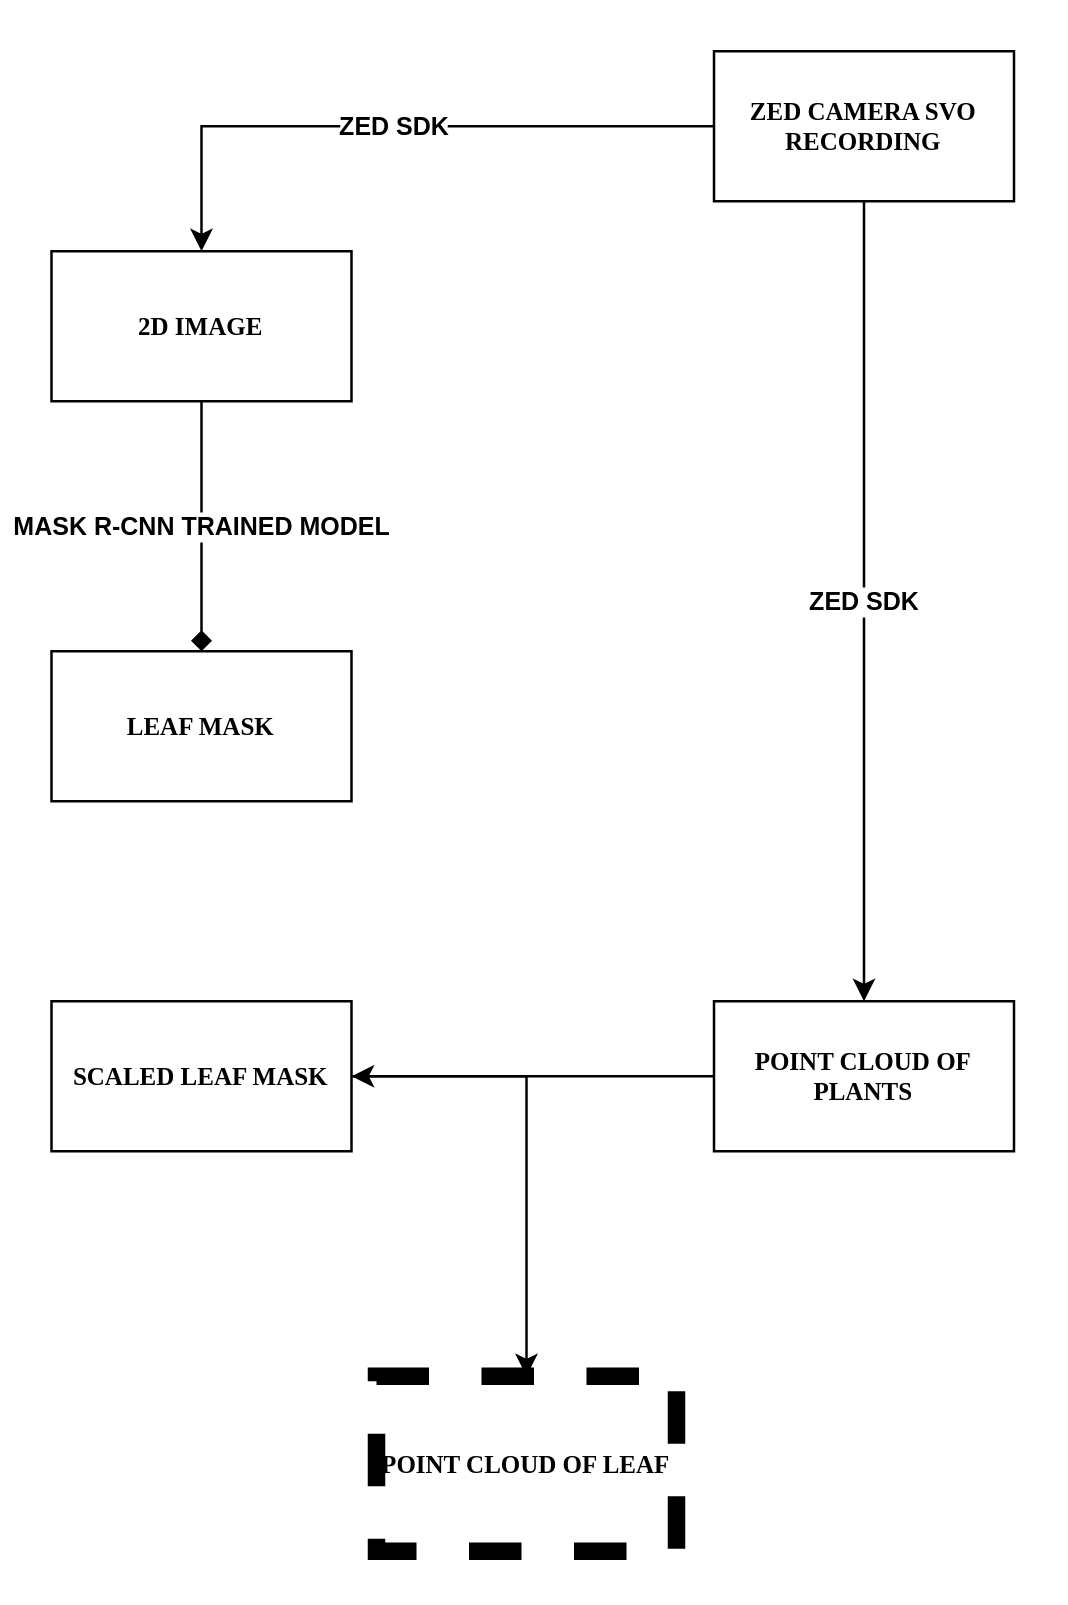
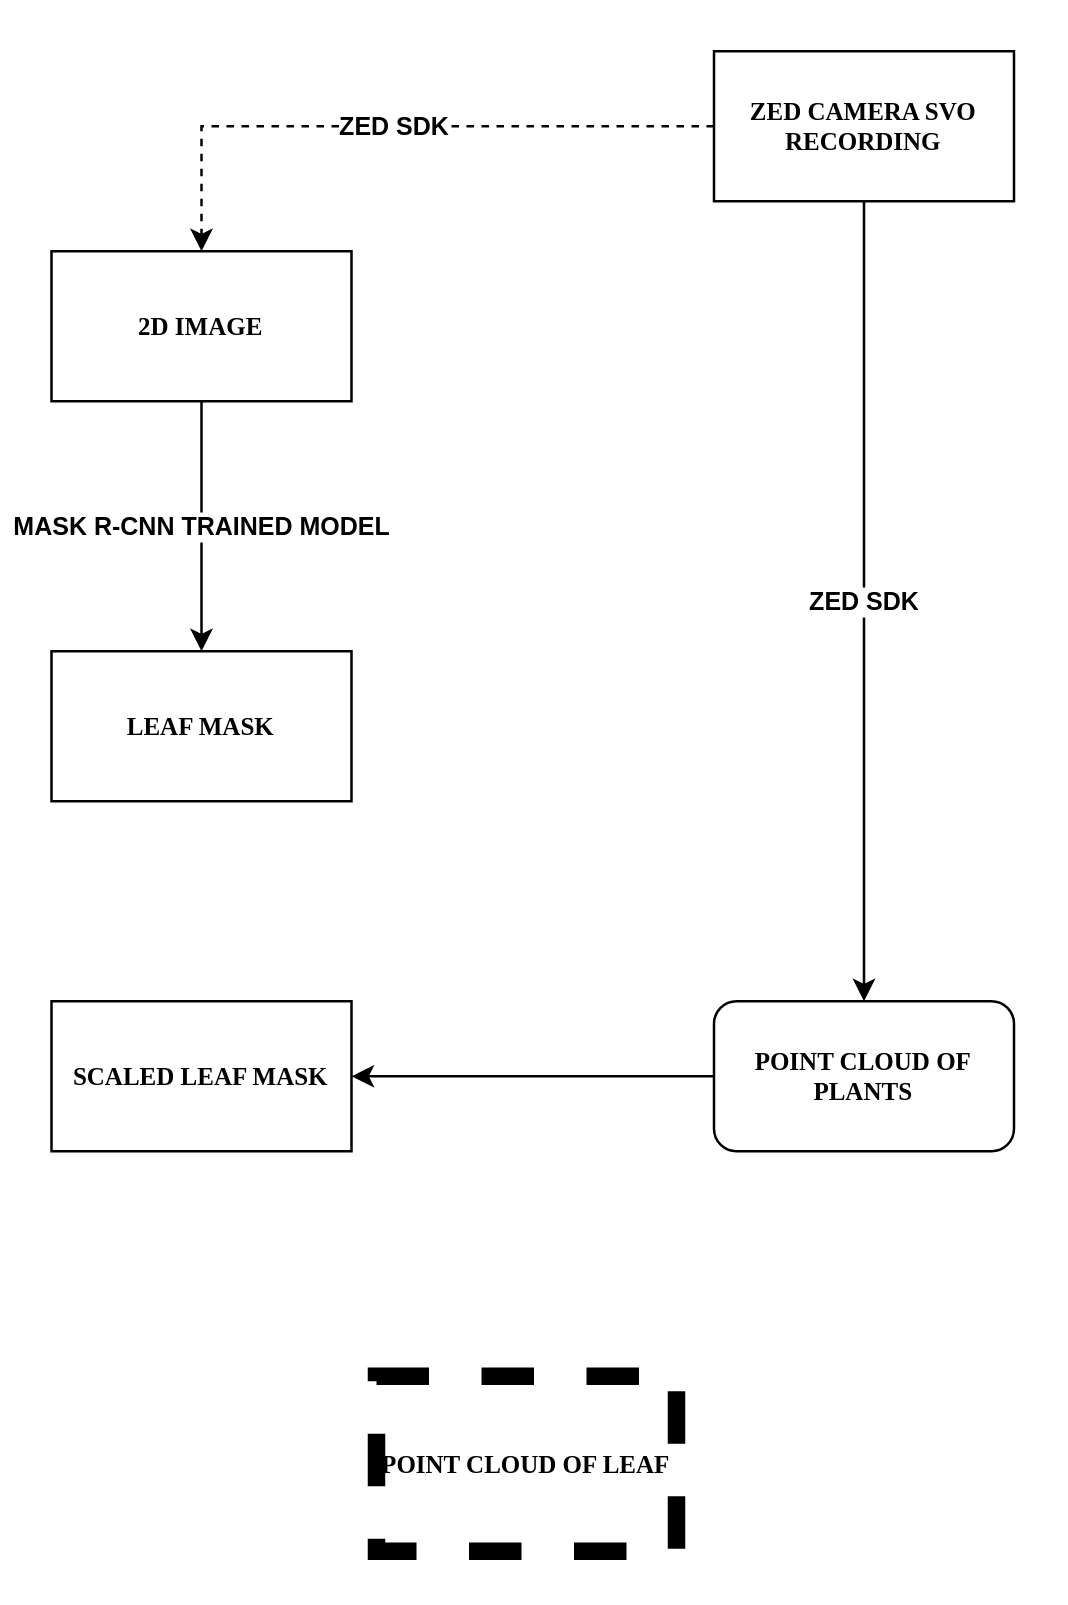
edge "ZED CAMERA SVO RECORDING" -> "2D IMAGE": style solid -> dashed
edge "2D IMAGE" -> "LEAF MASK": arrowhead diamond -> classic
node "POINT CLOUD OF PLANTS": shape rectangle -> rounded rectangle
edge "SCALED LEAF MASK" -> "POINT CLOUD OF LEAF": removed
